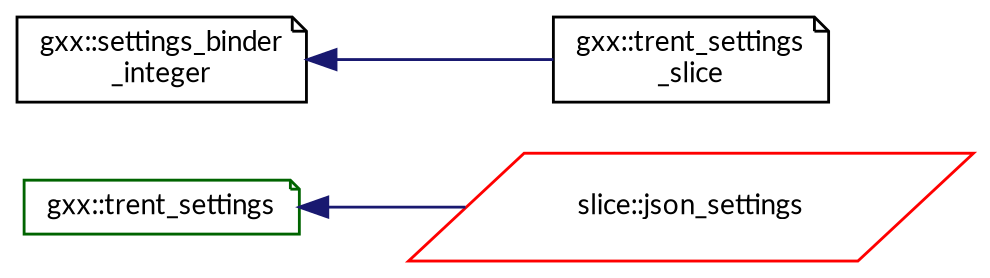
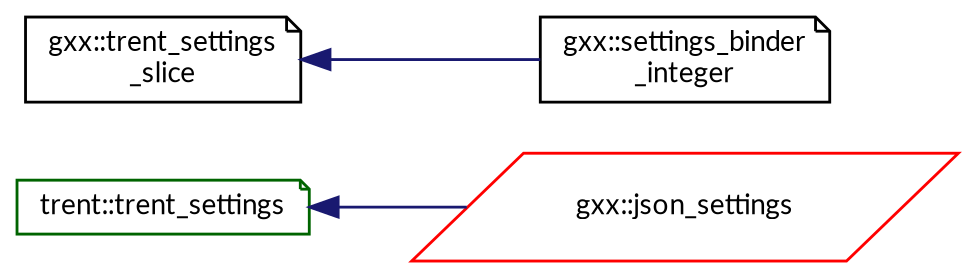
edge "gxx::trent_settings _slice" -> "gxx::settings_binder _integer": reversed
node "gxx::trent_settings": label "gxx::trent_settings" -> "trent::trent_settings"
node "slice::json_settings": label "slice::json_settings" -> "gxx::json_settings"
